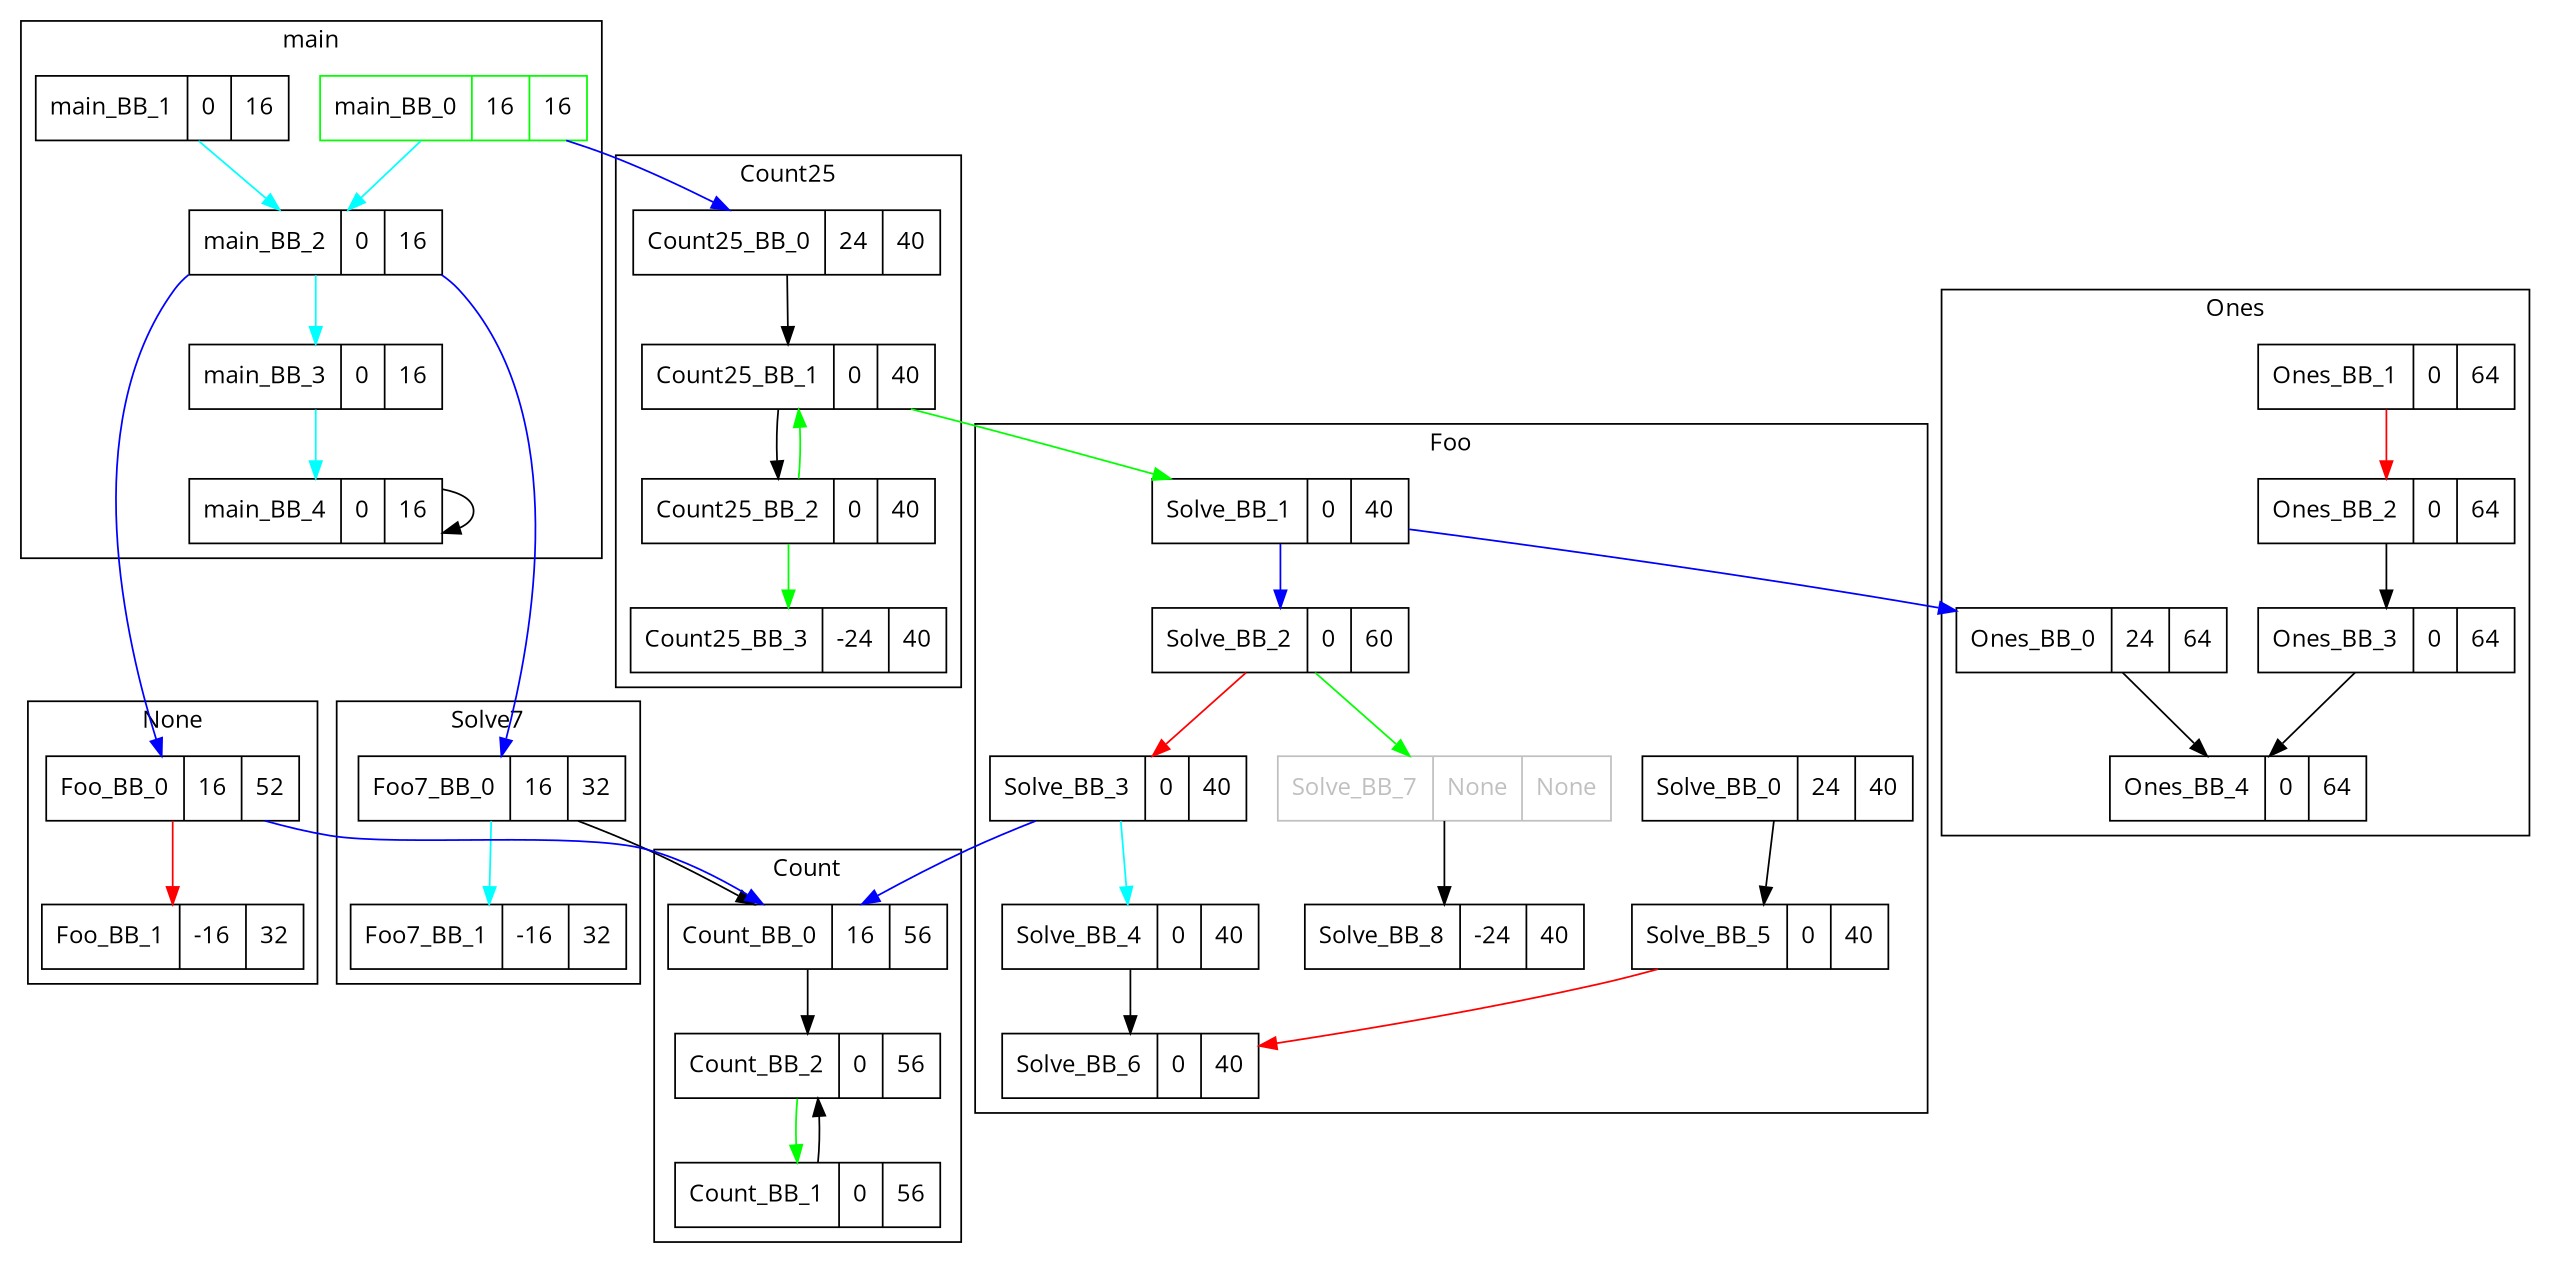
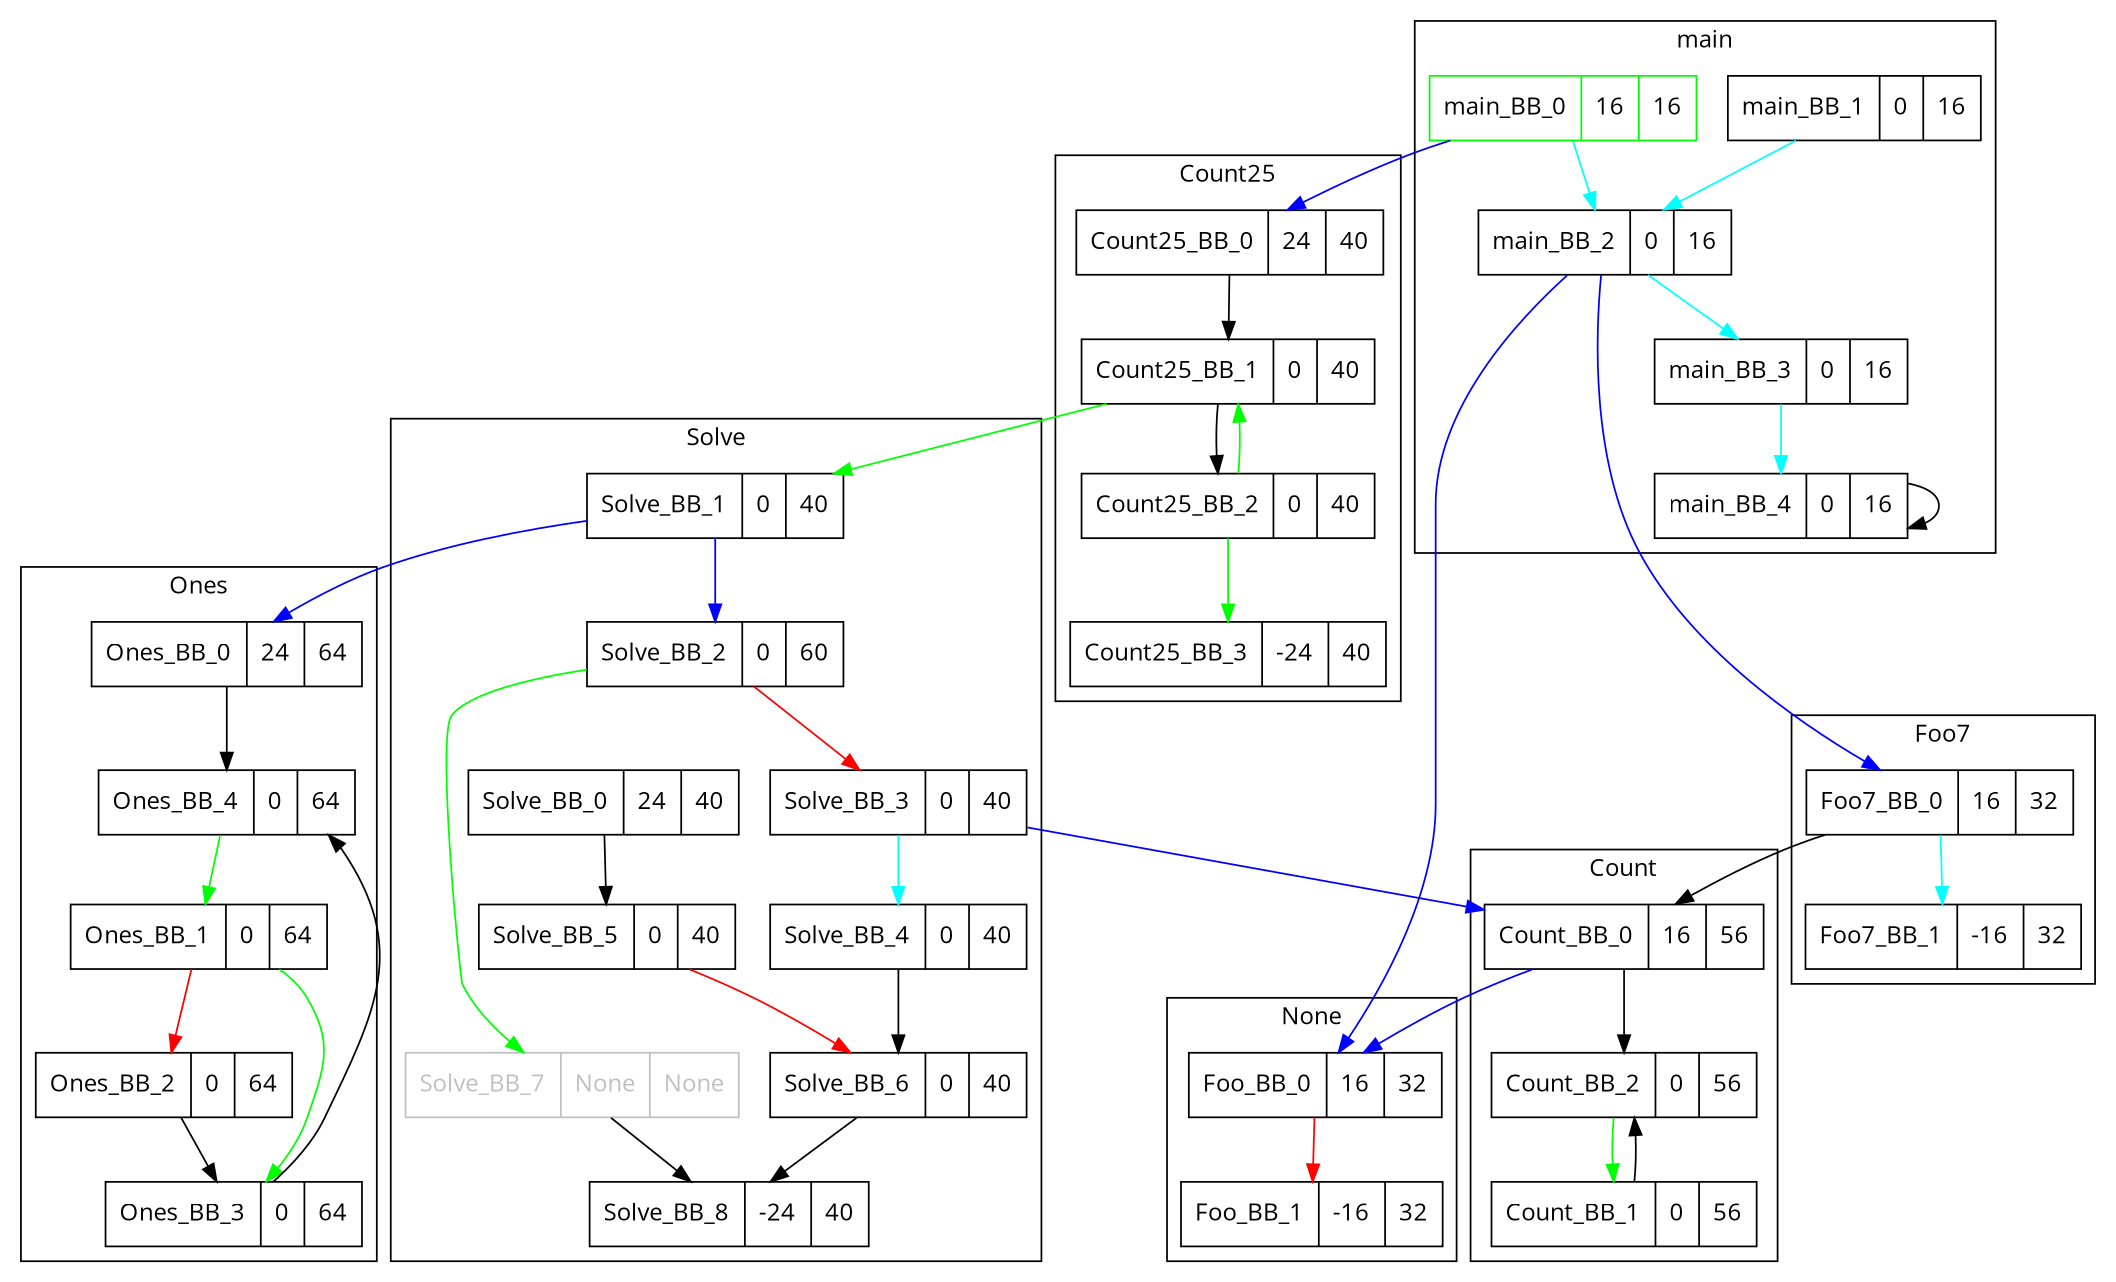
cluster "Foo": label "Foo" -> "Solve"
cluster "Solve7": label "Solve7" -> "Foo7"
node "Foo_BB_0": text "52" -> "32"
edge "Foo_BB_0" -> "Count_BB_0": reversed
edge "Ones_BB_4" -> "Ones_BB_1": added
edge "Ones_BB_1" -> "Ones_BB_3": added
edge "Solve_BB_6" -> "Solve_BB_8": added
